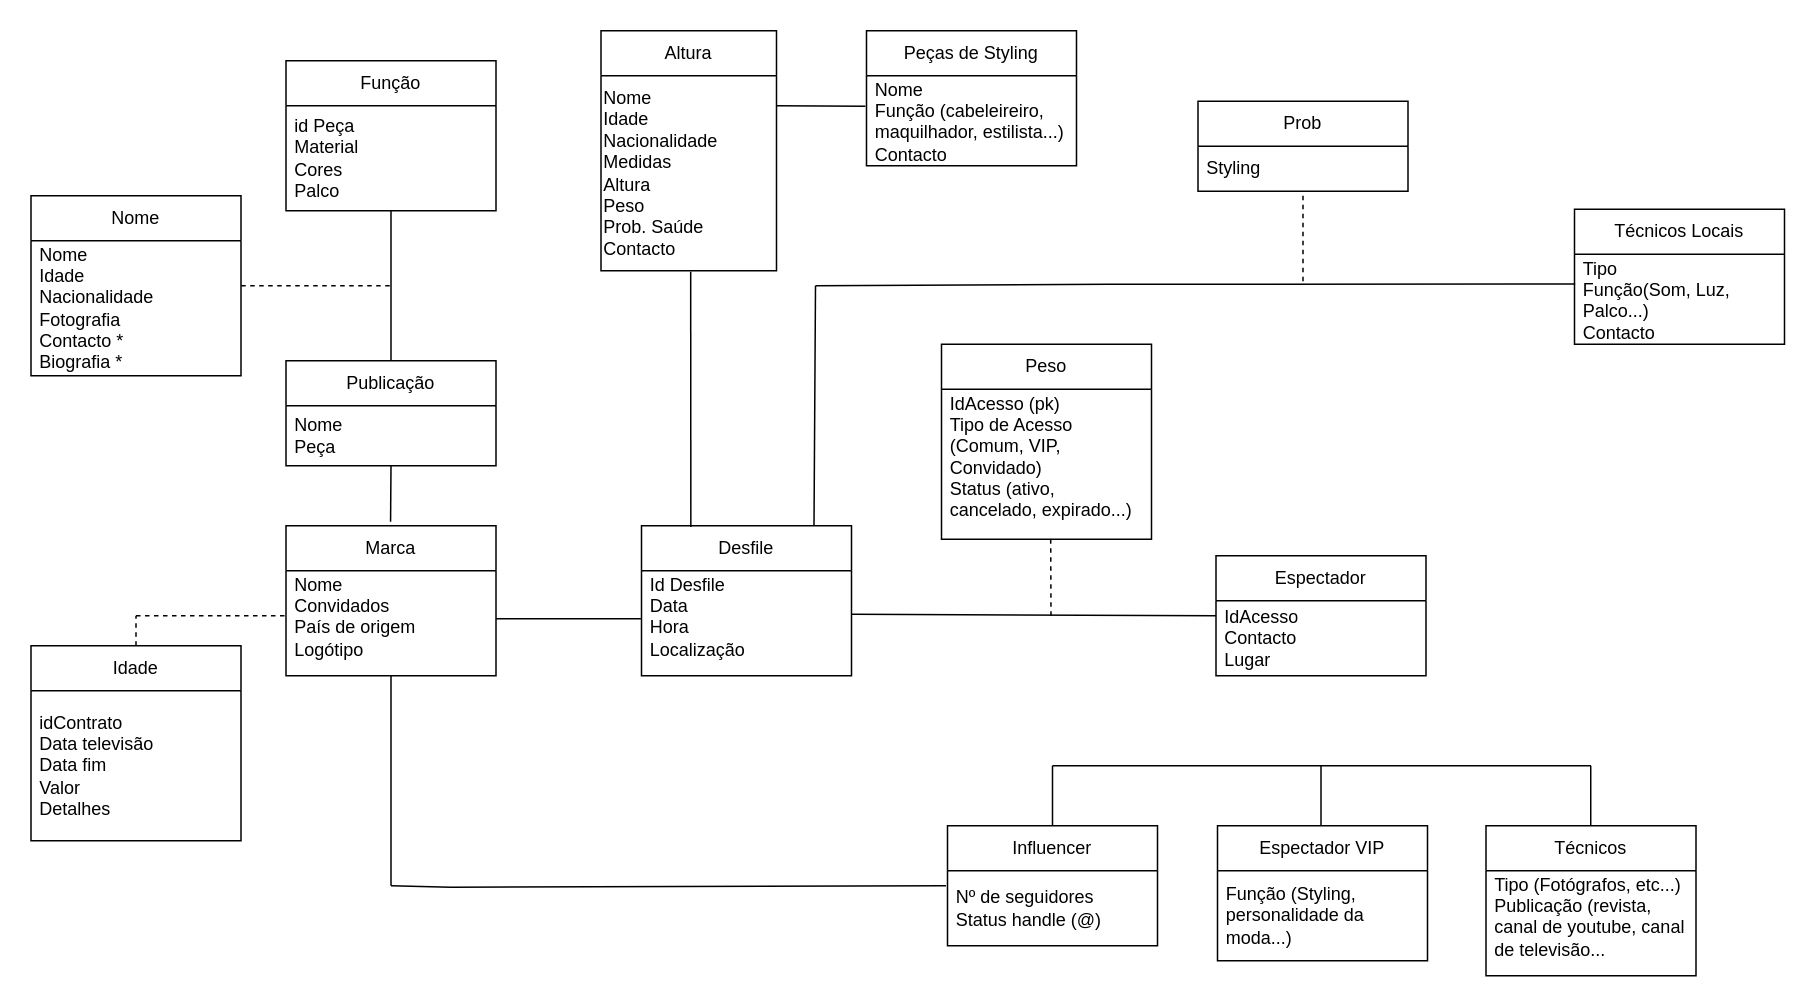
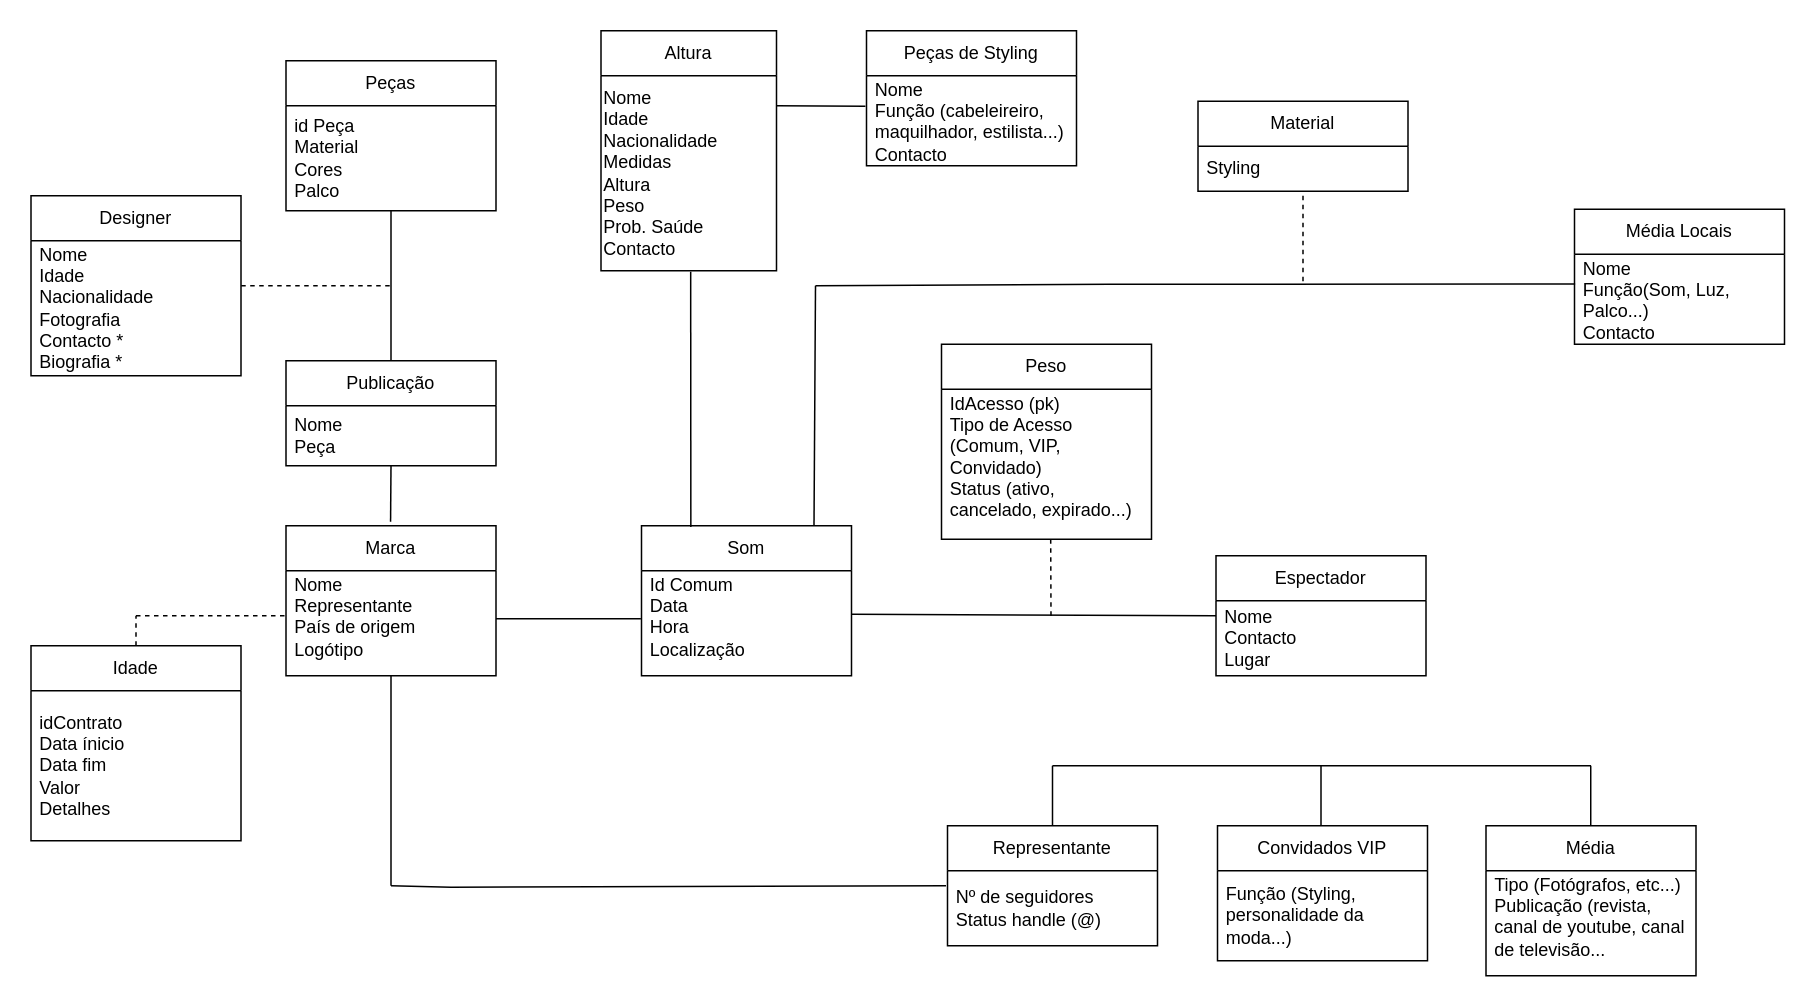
node "Função": label "Função" -> "Peças"
node "Prob": label "Prob" -> "Material"
node "Nome": label "Nome" -> "Designer"
node "Técnicos Locais": label "Técnicos Locais" -> "Média Locais"
node "Tipo Função(Som, Luz, Palco...) Contacto": label "Tipo Função(Som, Luz, Palco...) Contacto" -> "Nome Função(Som, Luz, Palco...) Contacto"
node "Desfile": label "Desfile" -> "Som"
node "Nome Convidados País de origem Logótipo": label "Nome Convidados País de origem Logótipo" -> "Nome Representante País de origem Logótipo"
node "Id Desfile Data Hora Localização": label "Id Desfile Data Hora Localização" -> "Id Comum Data Hora Localização"
node "IdAcesso Contacto Lugar": label "IdAcesso Contacto Lugar" -> "Nome Contacto Lugar"
node "idContrato Data televisão Data fim Valor Detalhes": label "idContrato Data televisão Data fim Valor Detalhes" -> "idContrato Data ínicio Data fim Valor Detalhes"
node "Influencer": label "Influencer" -> "Representante"
node "Espectador VIP": label "Espectador VIP" -> "Convidados VIP"
node "Técnicos": label "Técnicos" -> "Média"
